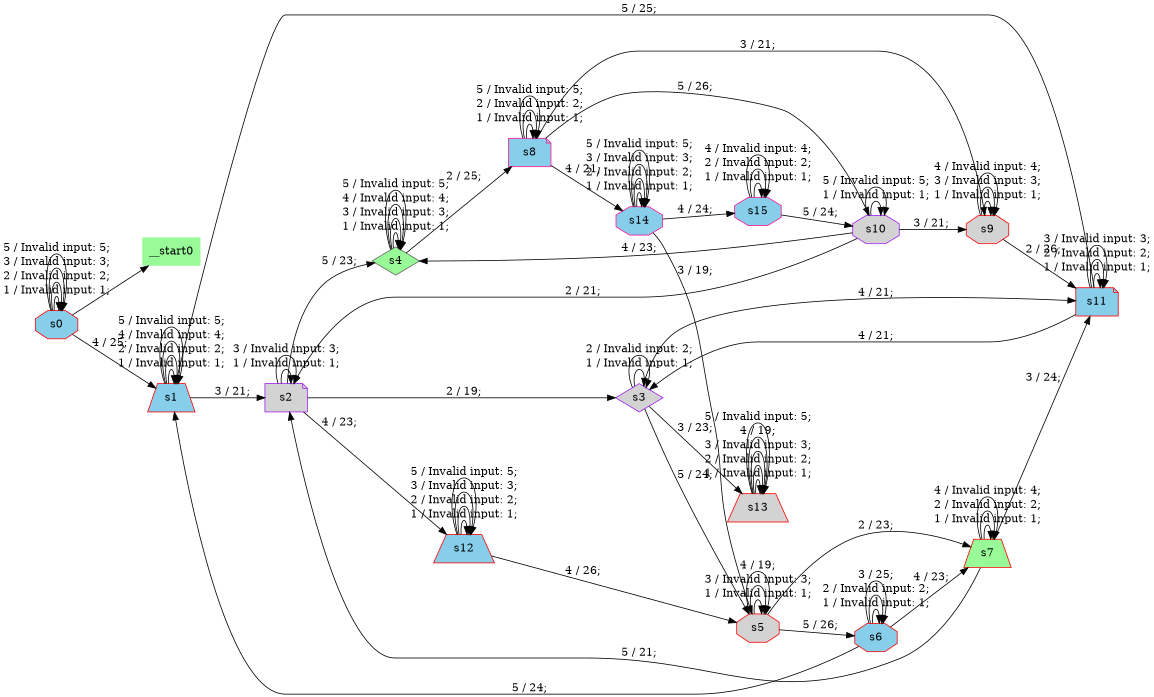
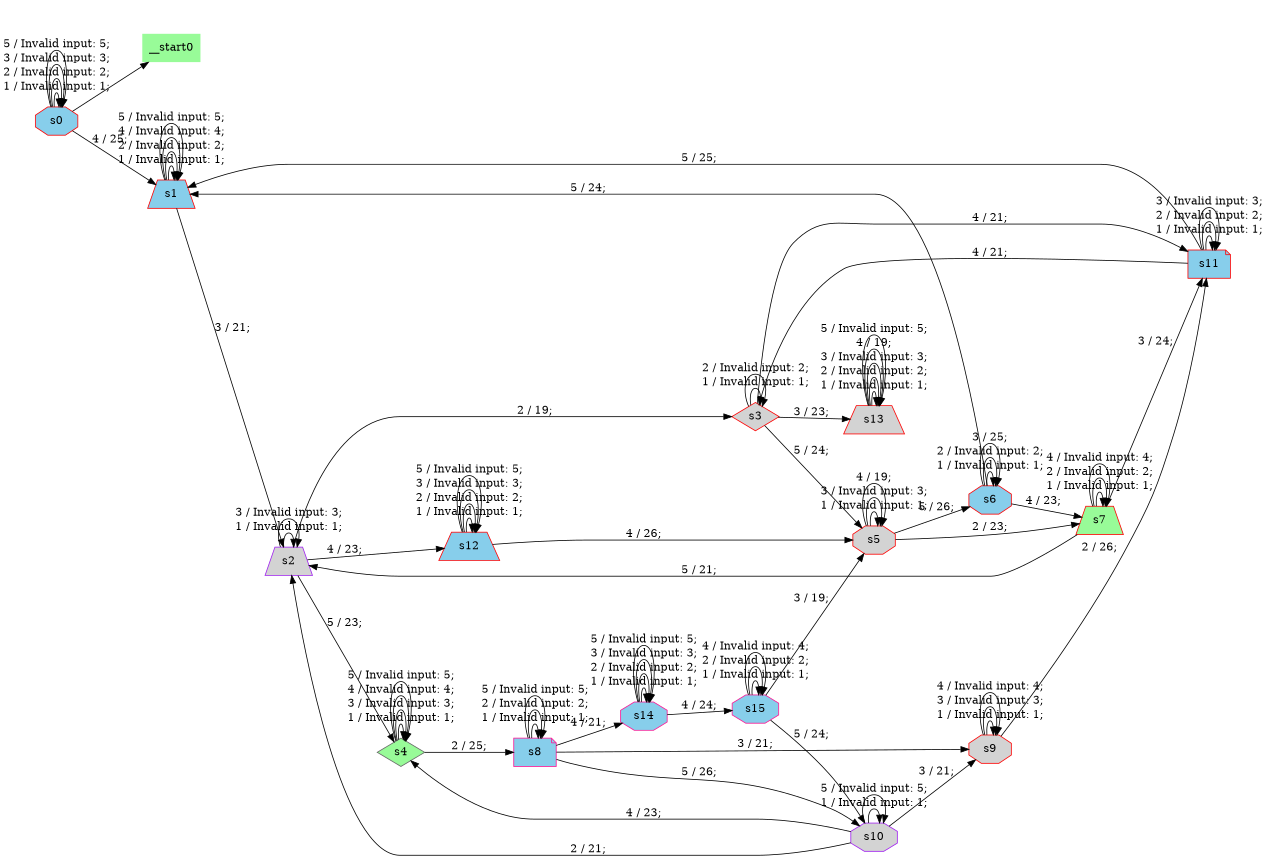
node "s2": shape note -> trapezium
node "s3": color purple -> red
edge "s14" -> "s5": now "s15" -> "s5"
